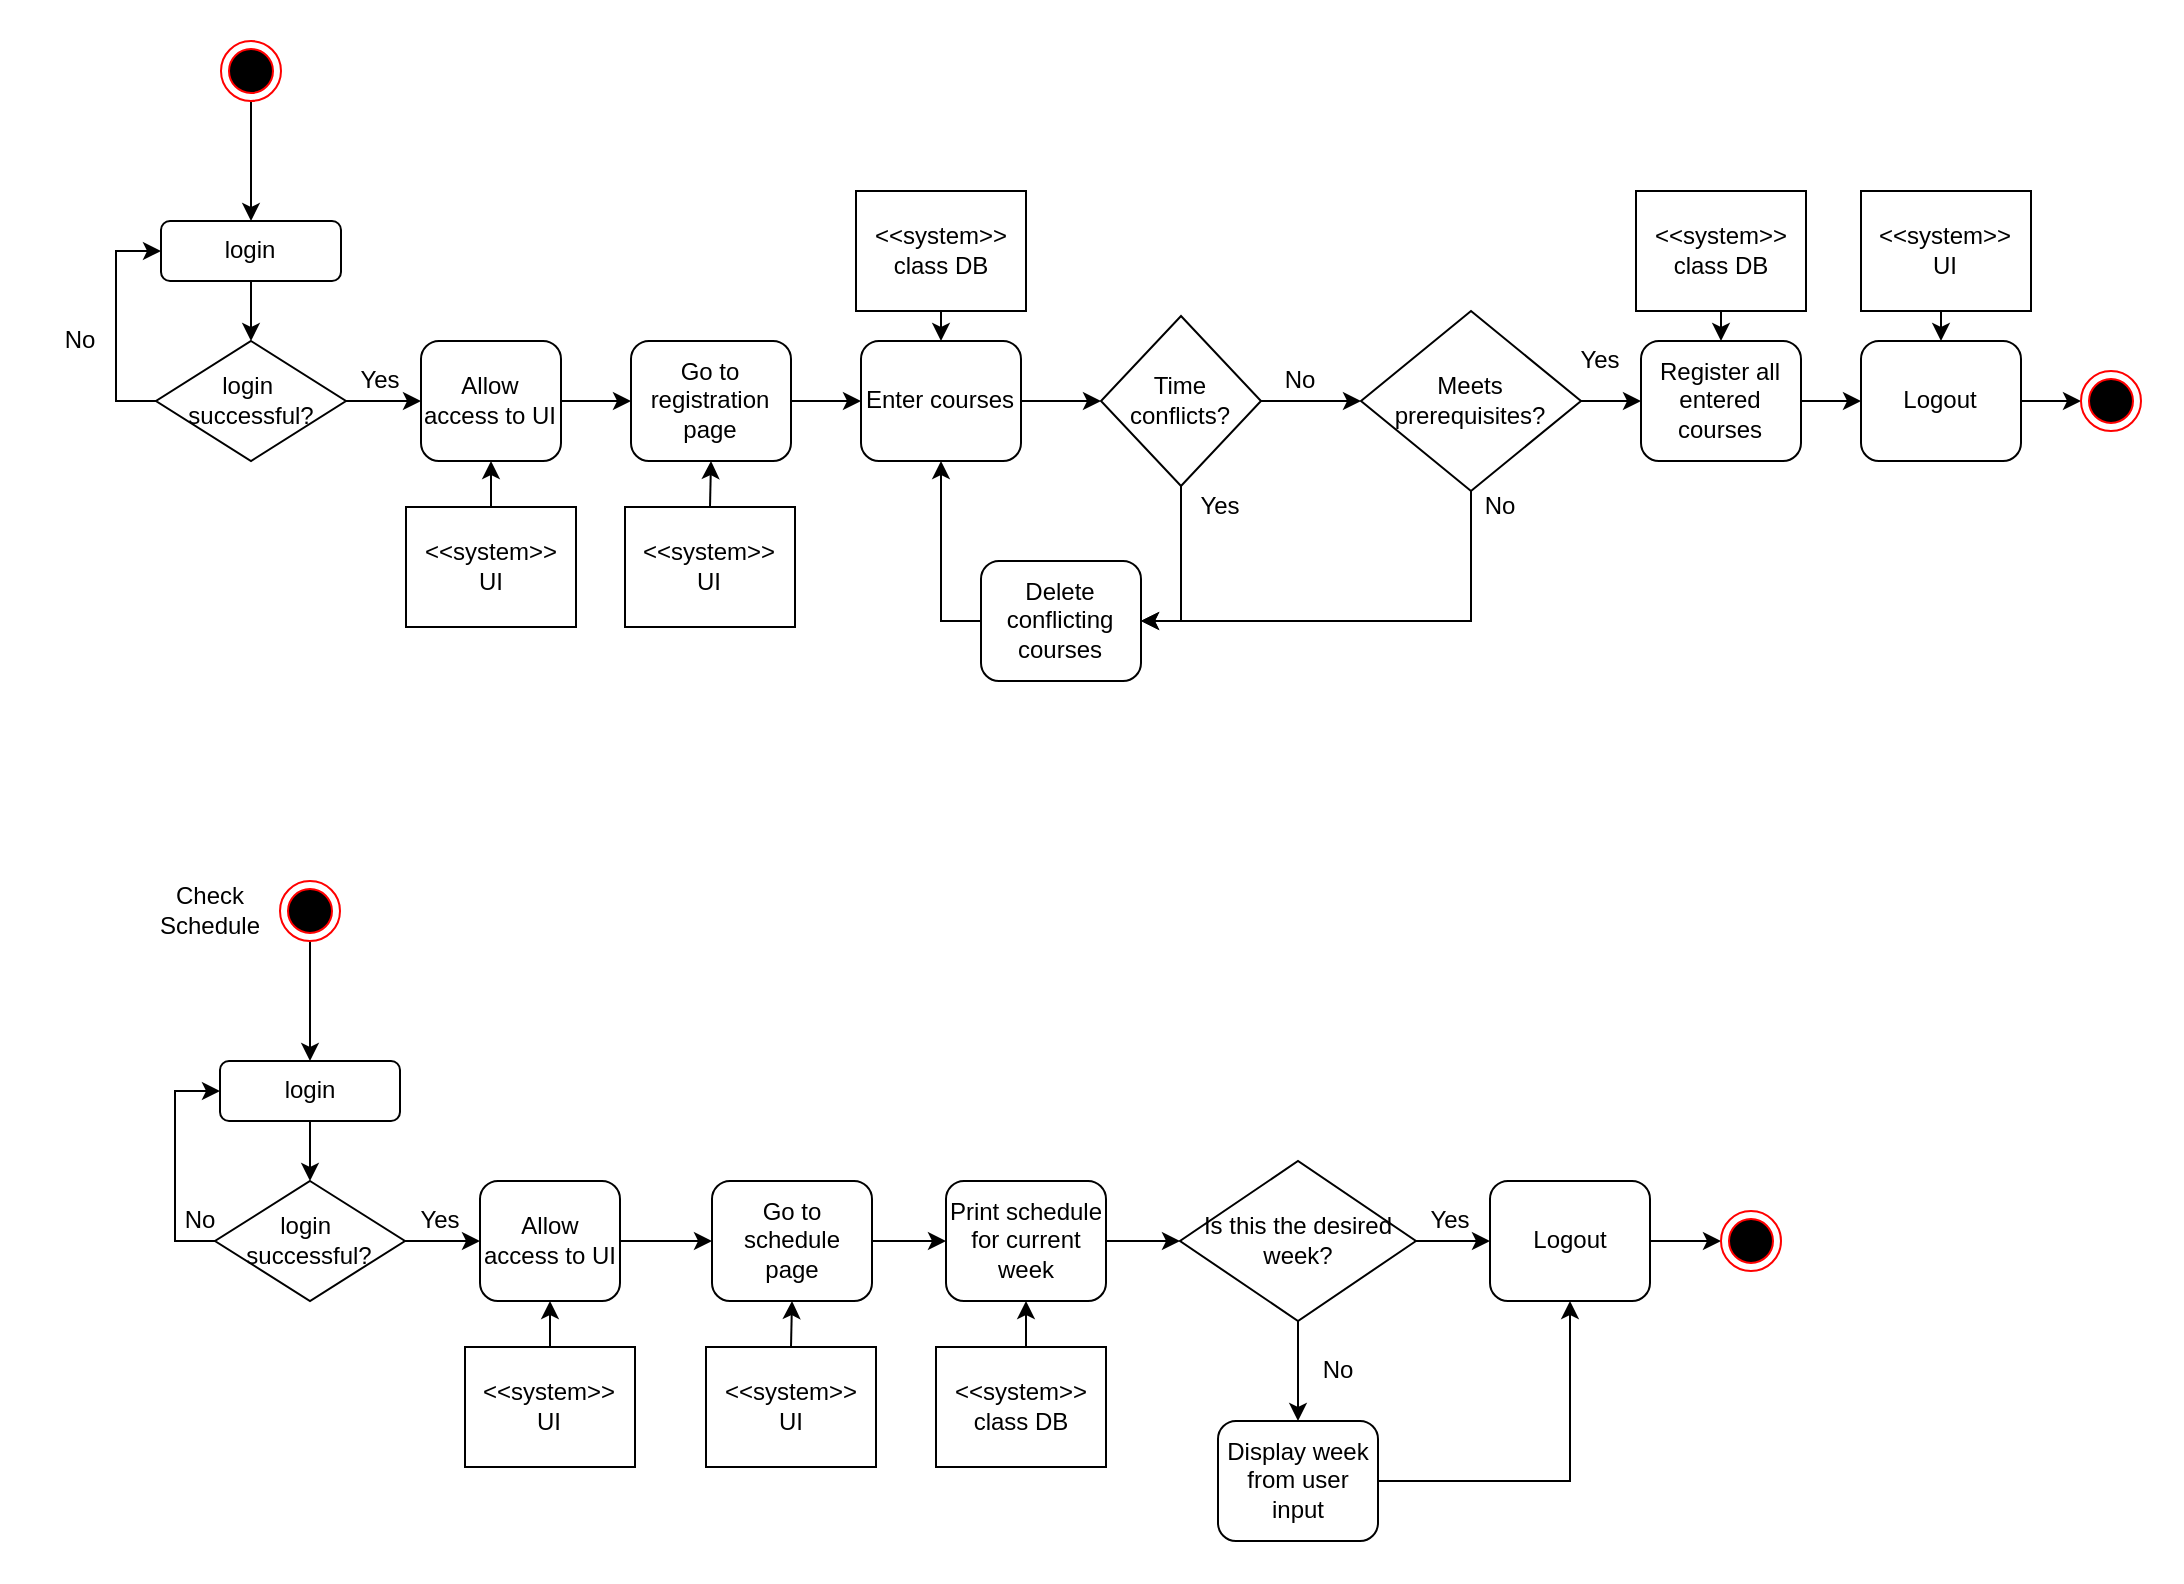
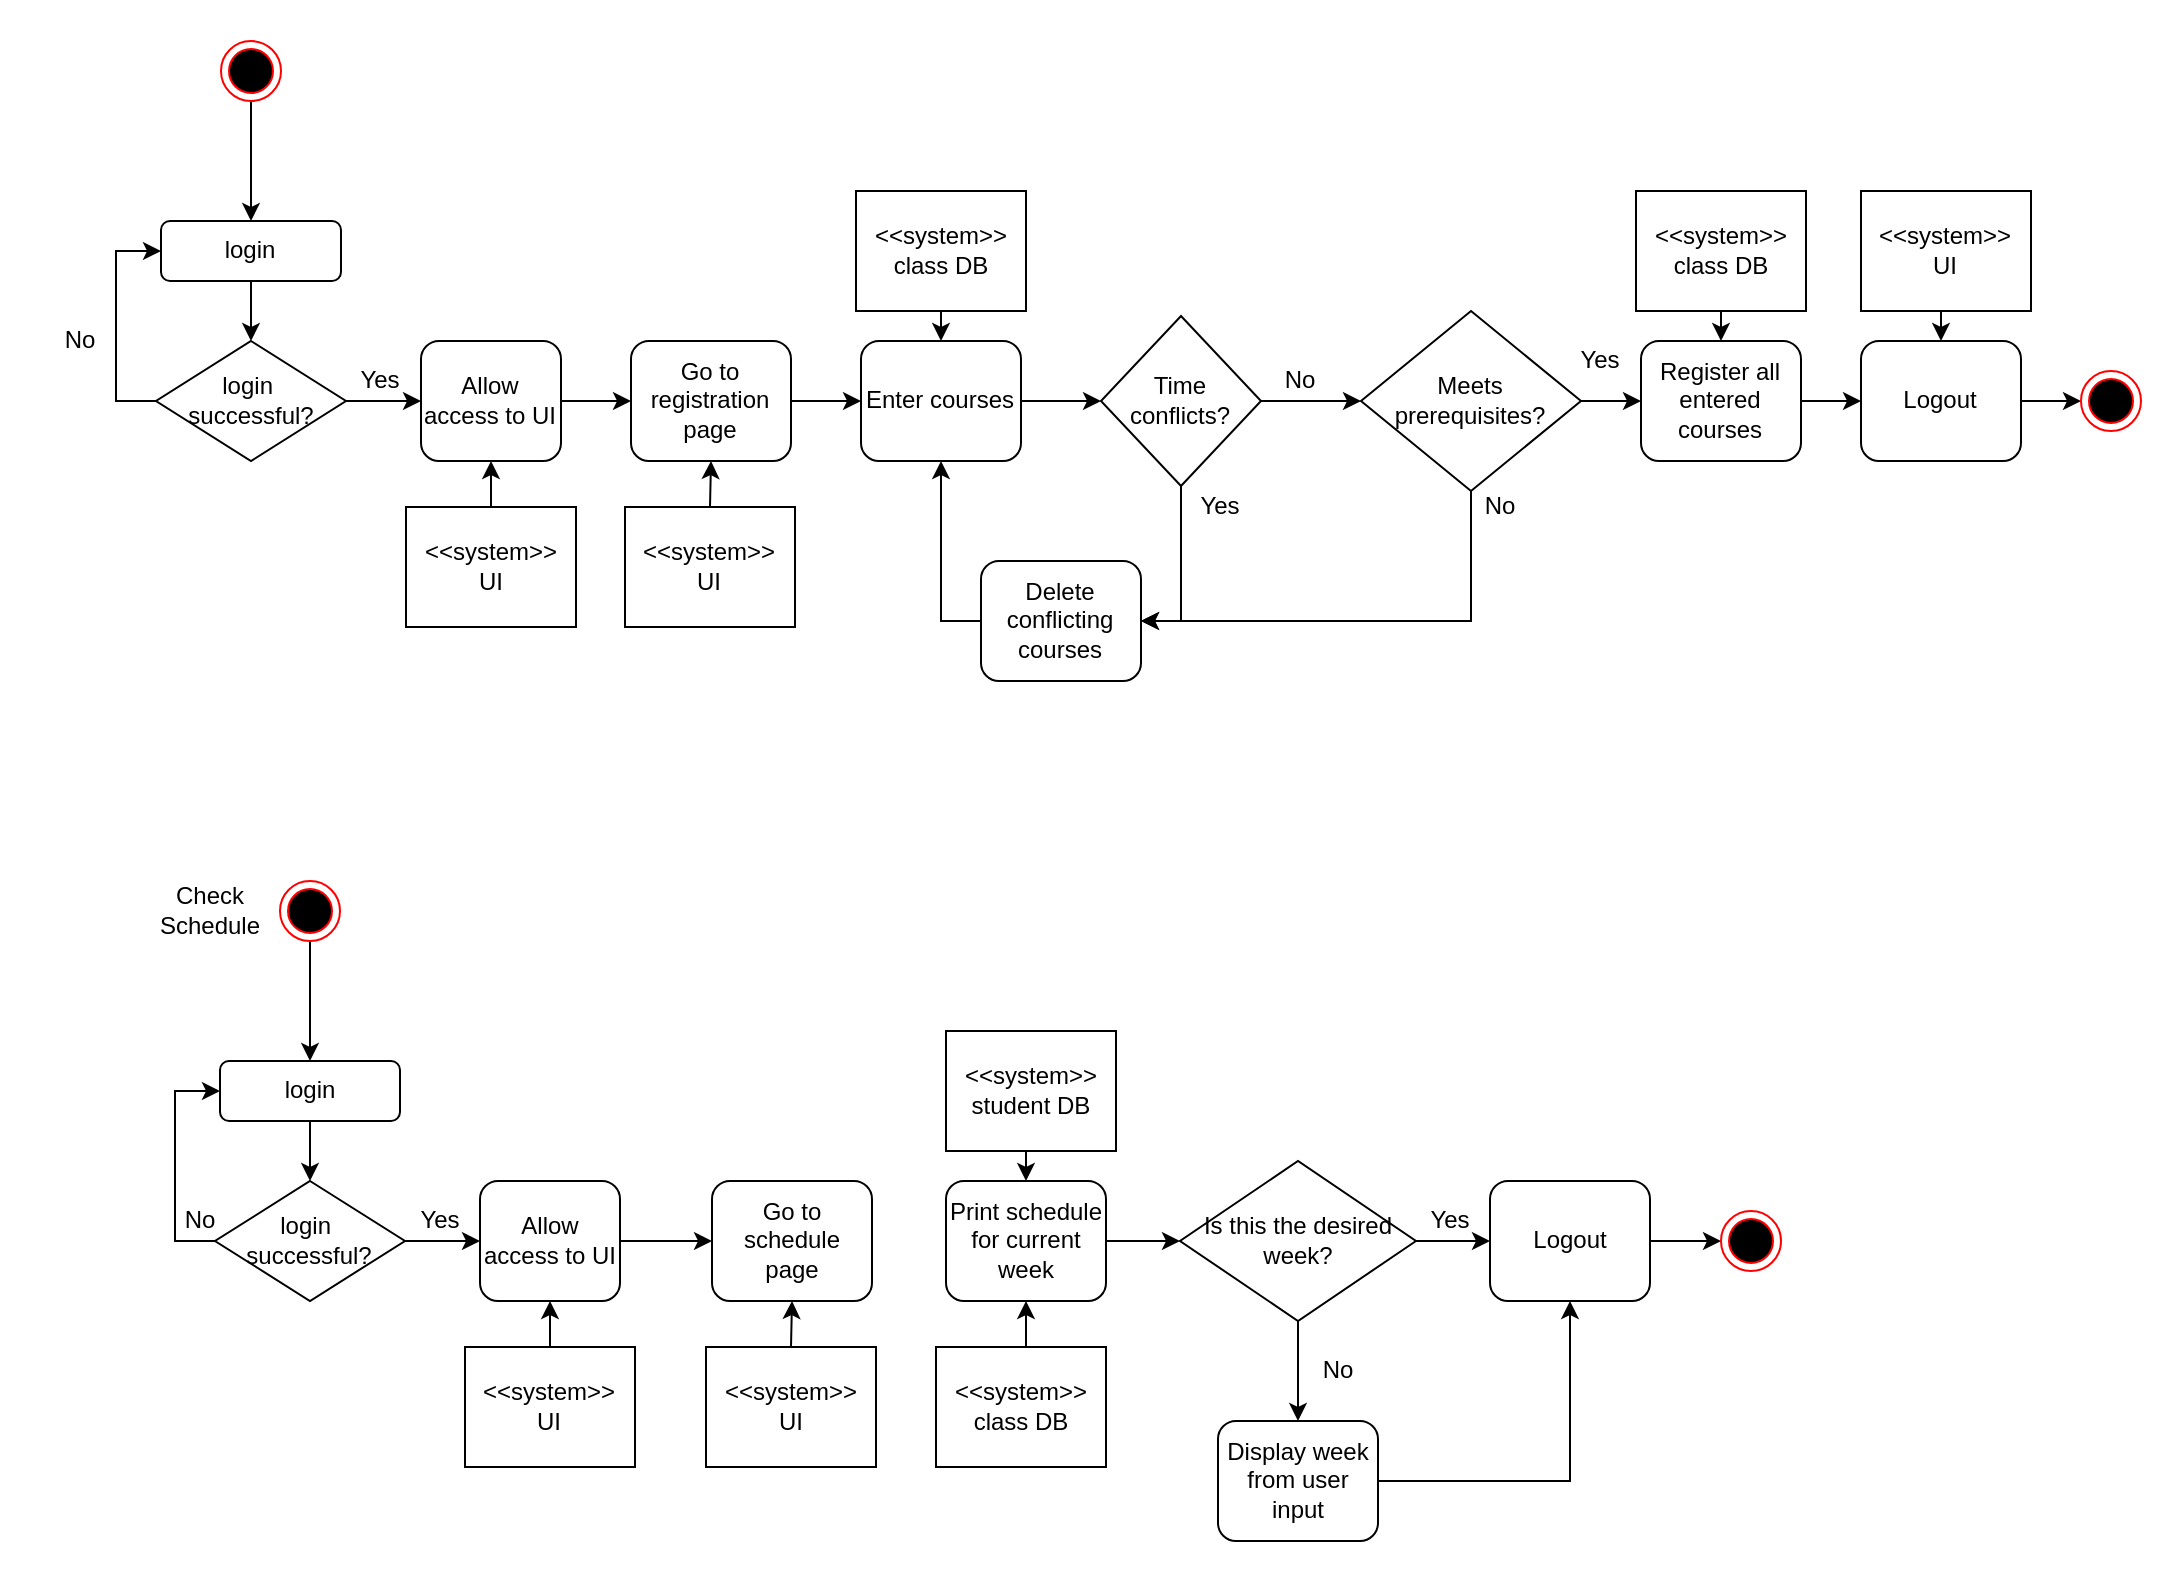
node "<<system>> student DB": added
edge "<<system>> student DB" -> "Print schedule for current week": added
edge "Go to schedule page" -> "Print schedule for current week": removed
